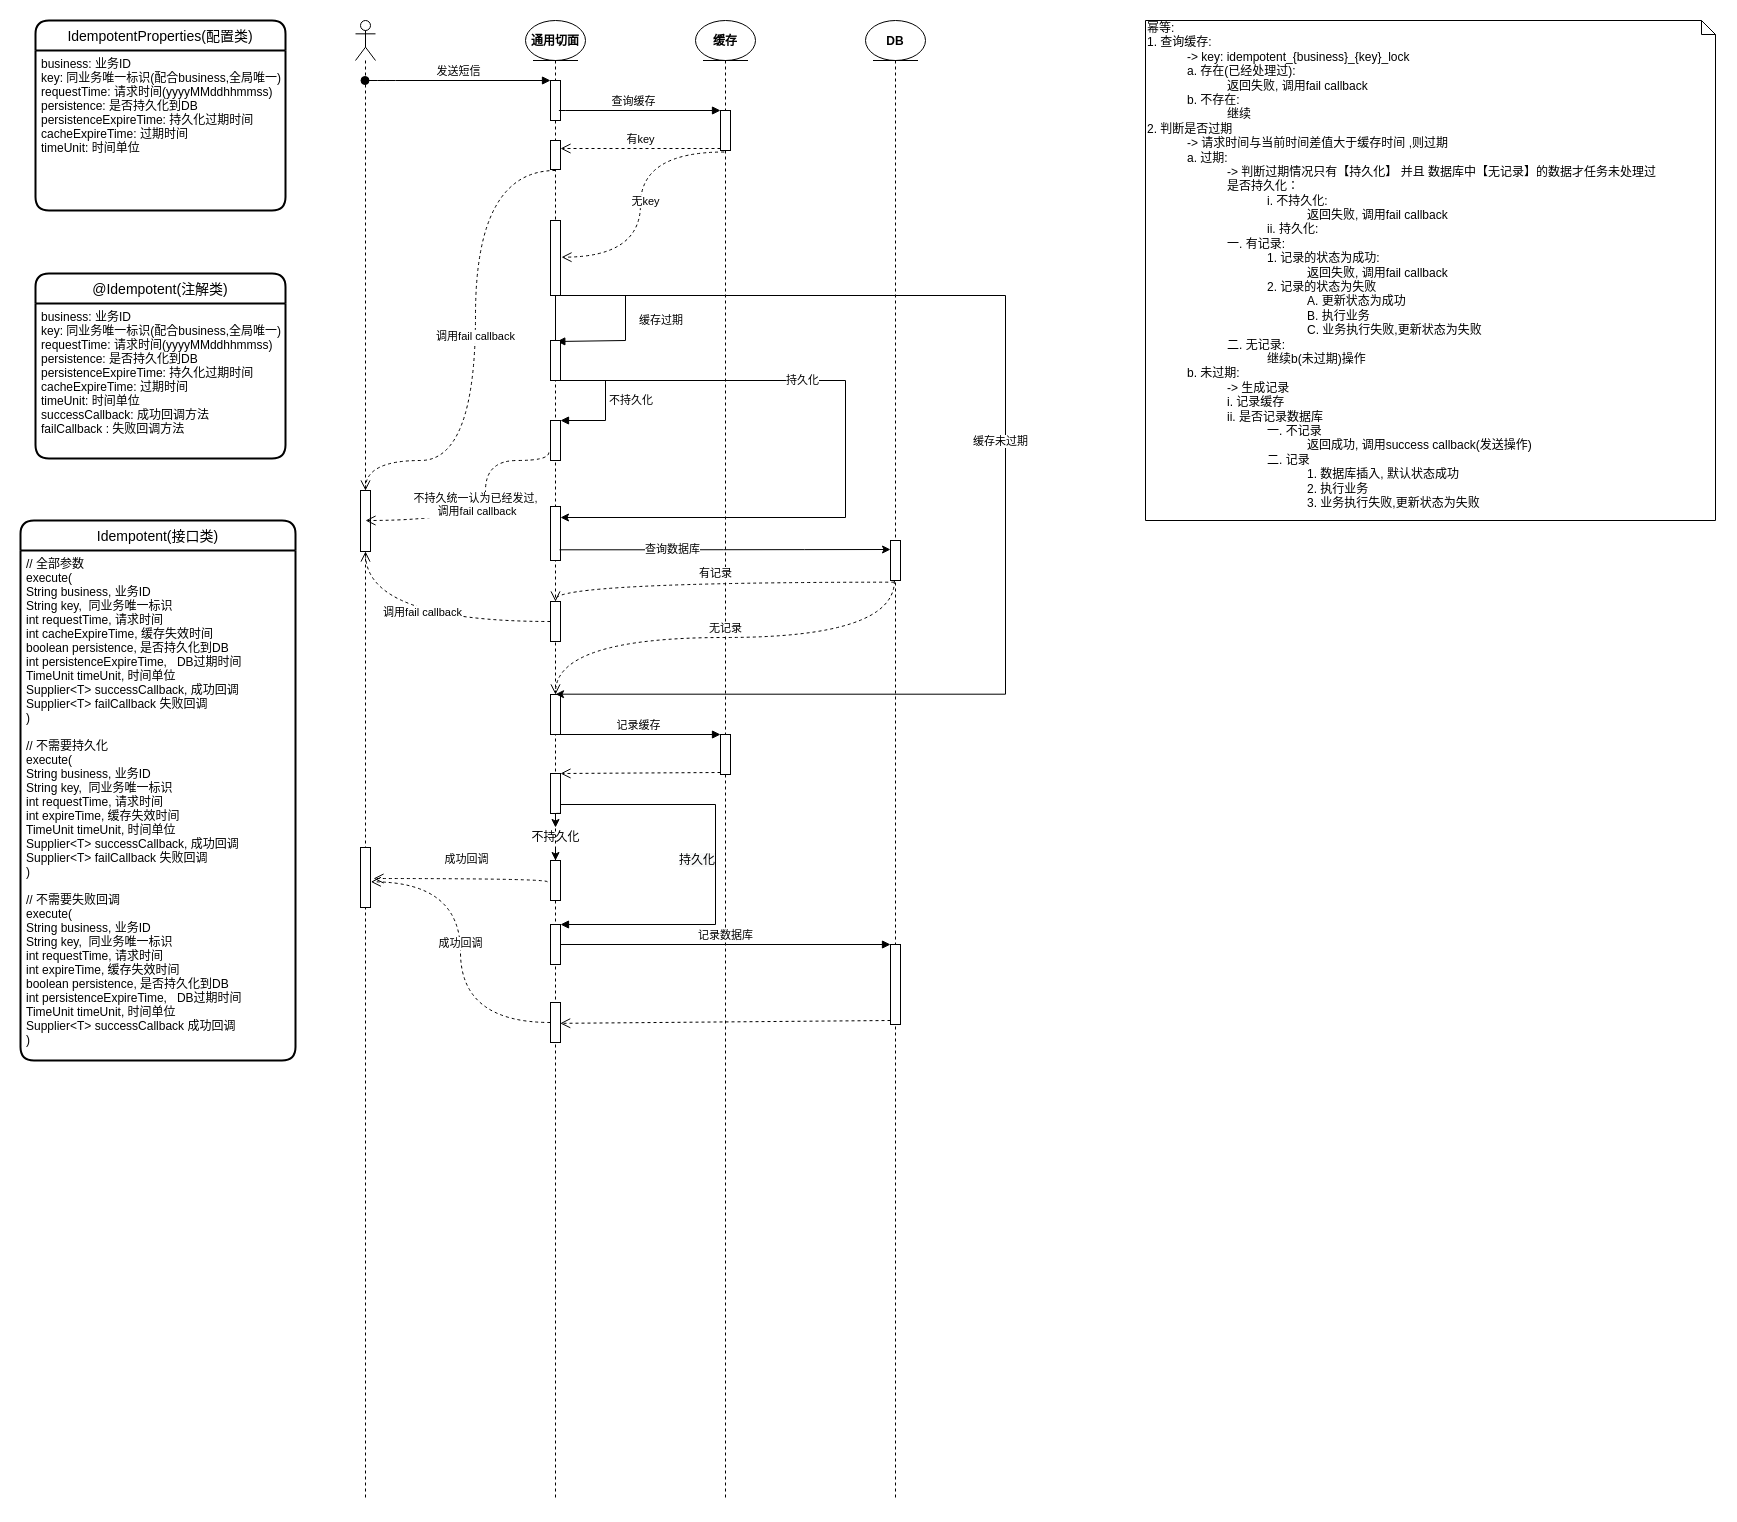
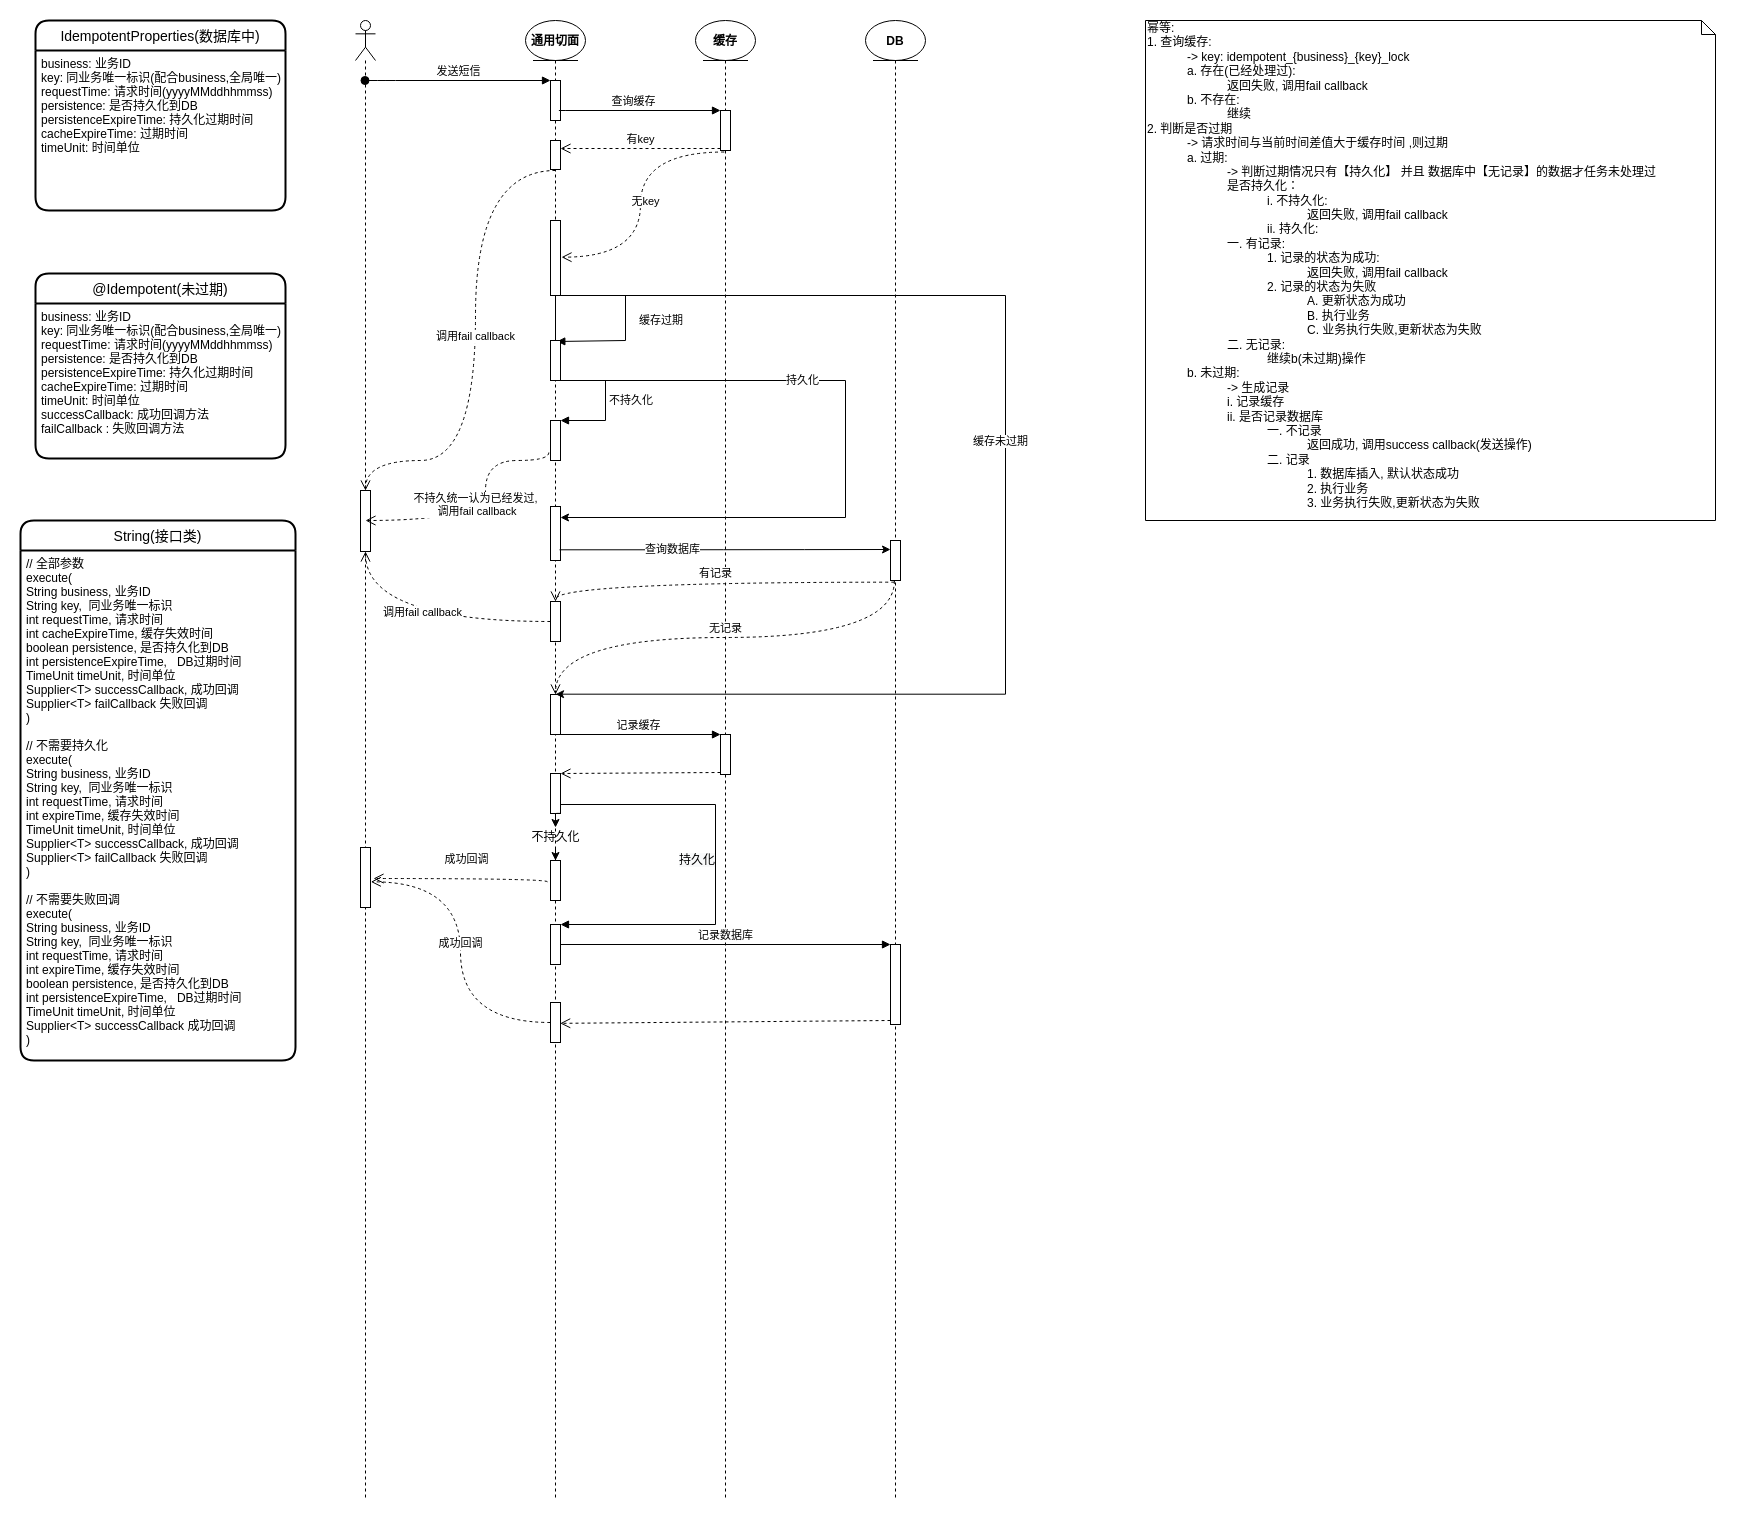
node "IdempotentProperties(配置类)": label "IdempotentProperties(配置类)" -> "IdempotentProperties(数据库中)"
node "@Idempotent(注解类)": label "@Idempotent(注解类)" -> "@Idempotent(未过期)"
node "Idempotent(接口类)": label "Idempotent(接口类)" -> "String(接口类)"
